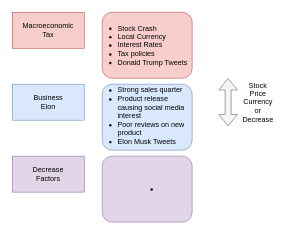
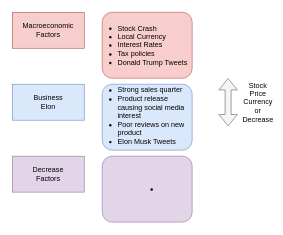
node "Macroeconomic Tax": label "Macroeconomic Tax" -> "Macroeconomic Factors"
